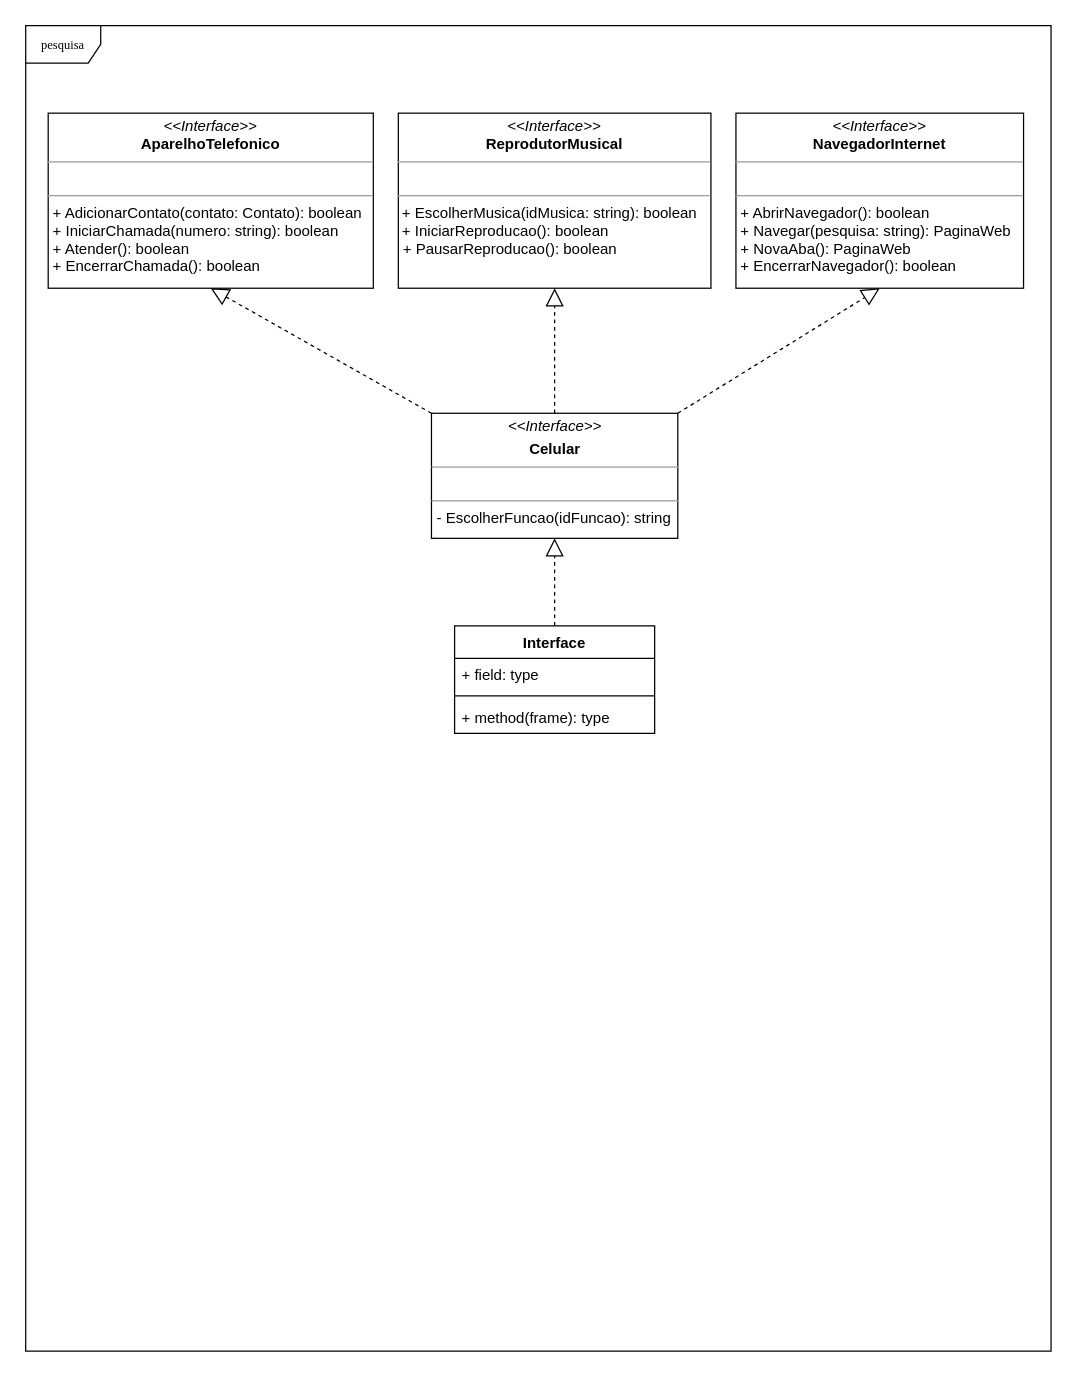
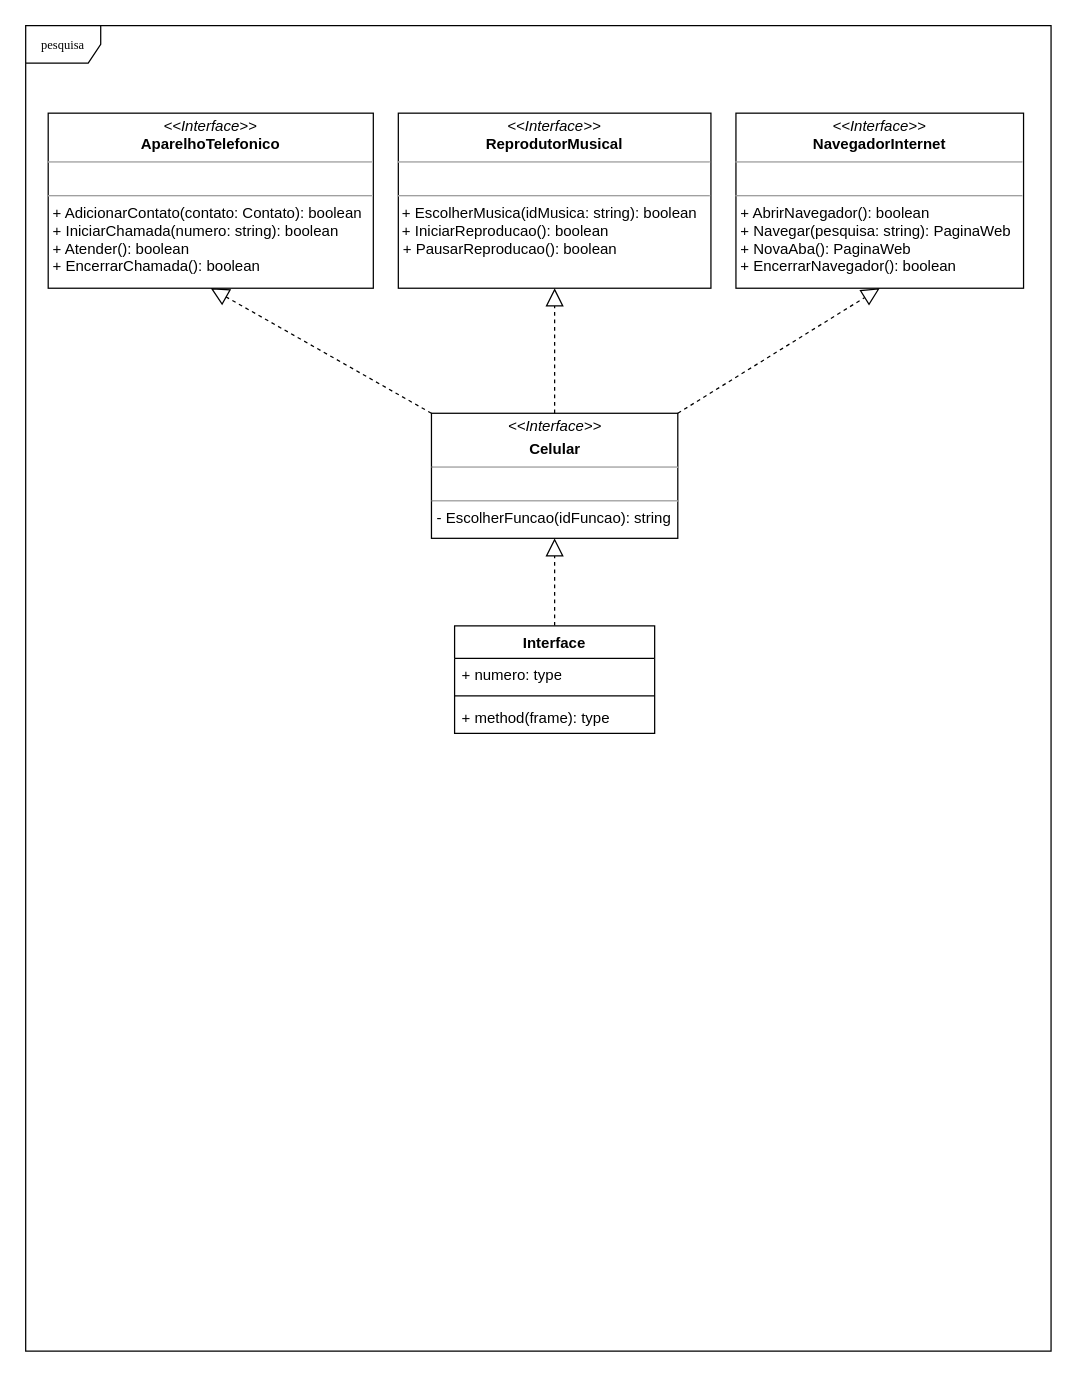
node "+ field: type": label "+ field: type" -> "+ numero: type"
